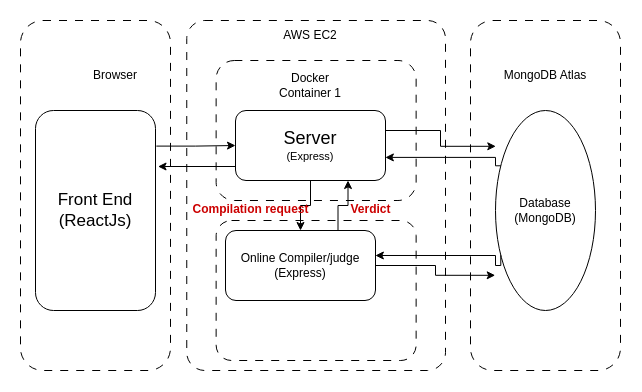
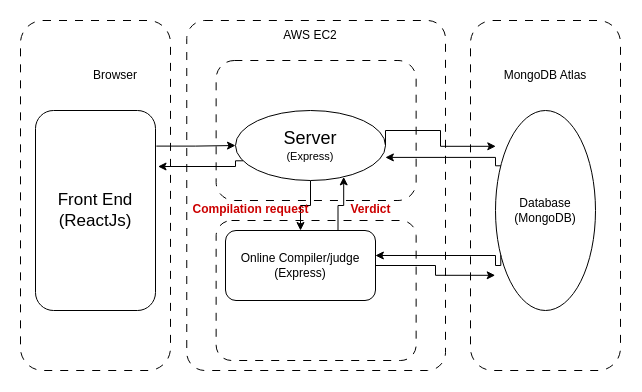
node "Docker Container 1": removed
node "Server (Express)": shape rounded rectangle -> ellipse
